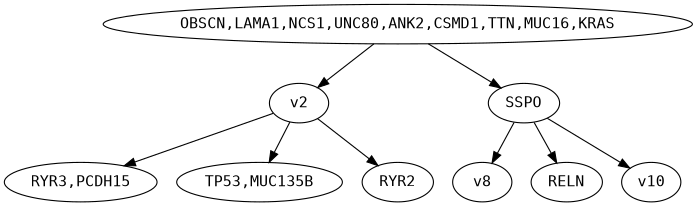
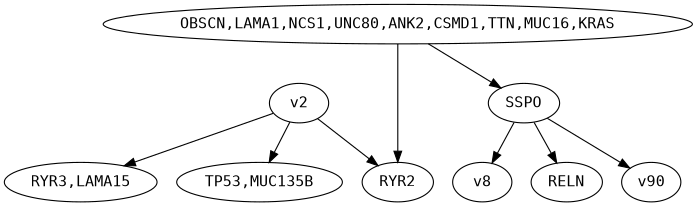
edge "OBSCN,LAMA1,NCS1,UNC80,ANK2,CSMD1,TTN,MUC16,KRAS" -> "v2": now "OBSCN,LAMA1,NCS1,UNC80,ANK2,CSMD1,TTN,MUC16,KRAS" -> "RYR2"
node "RYR3,PCDH15": label "RYR3,PCDH15" -> "RYR3,LAMA15"
node "v10": label "v10" -> "v90"
